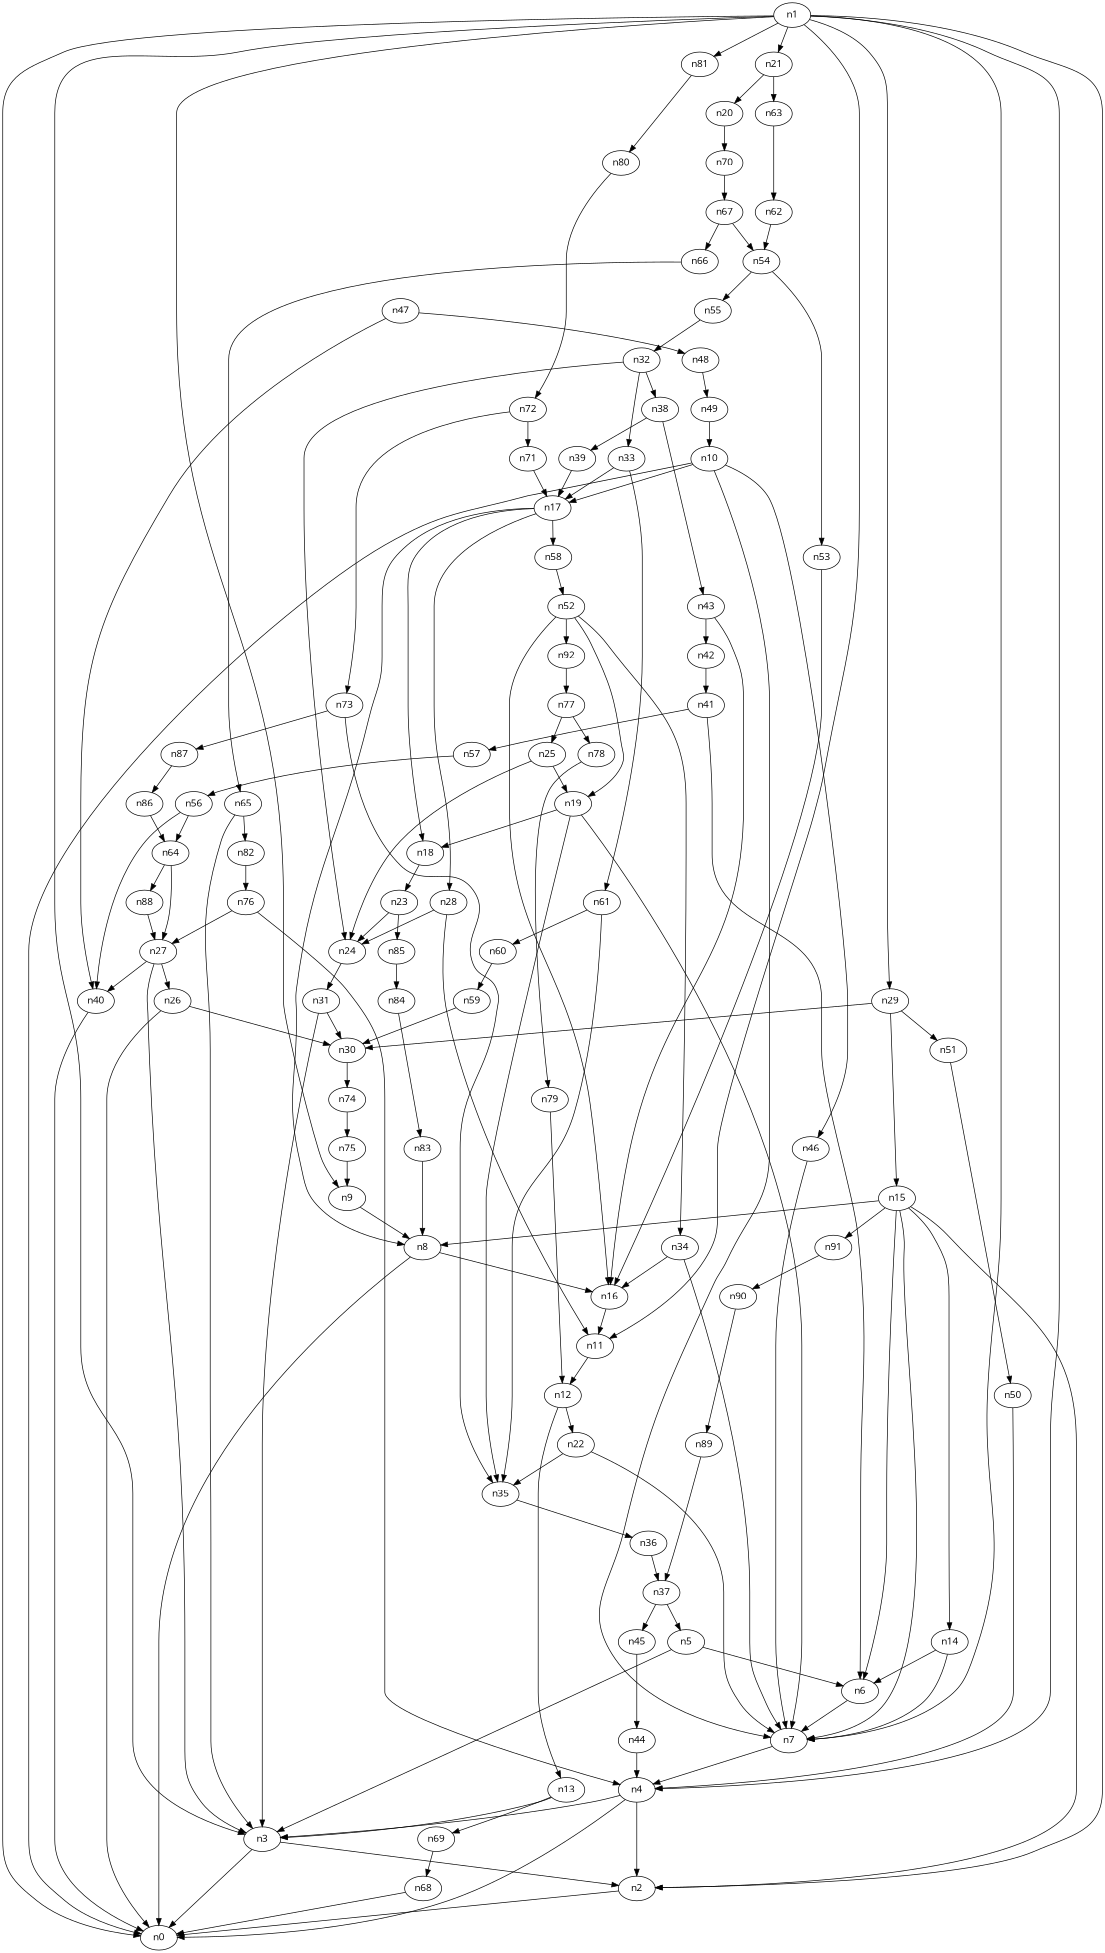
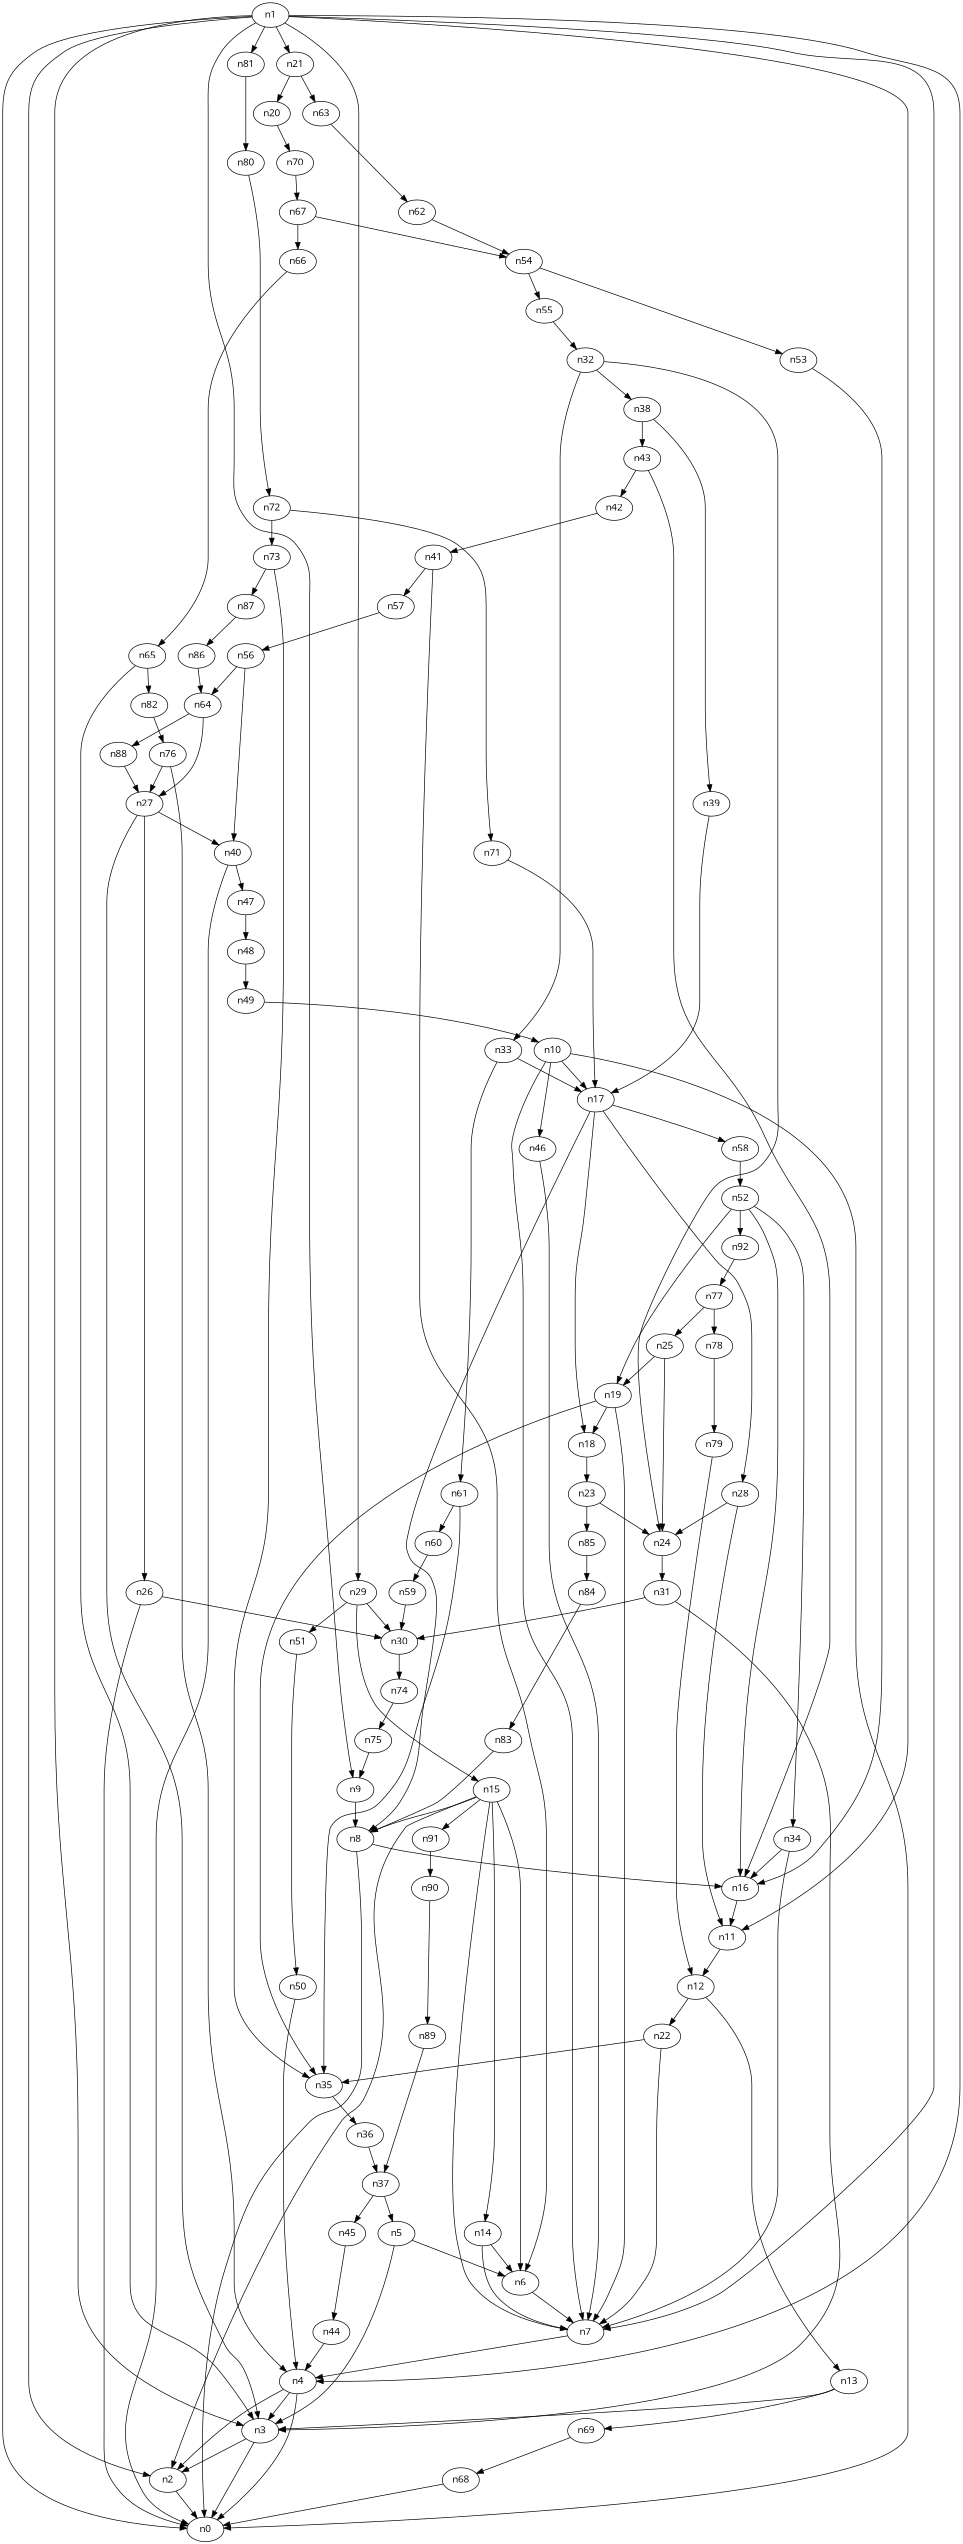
edge "n47" -> "n40": reversed
